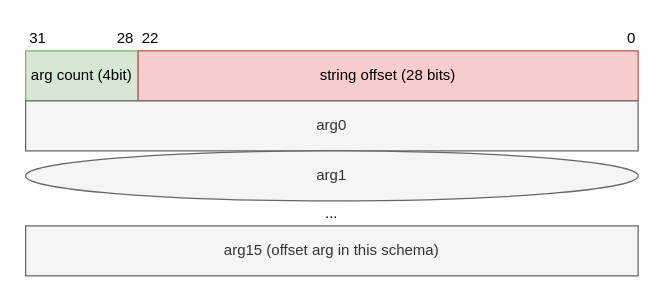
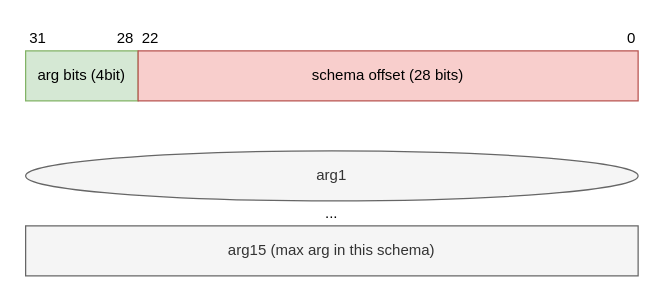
node "arg count (4bit)": label "arg count (4bit)" -> "arg bits (4bit)"
node "string offset (28 bits)": label "string offset (28 bits)" -> "schema offset (28 bits)"
node "arg0": removed
node "arg15 (offset arg in this schema)": label "arg15 (offset arg in this schema)" -> "arg15 (max arg in this schema)"
